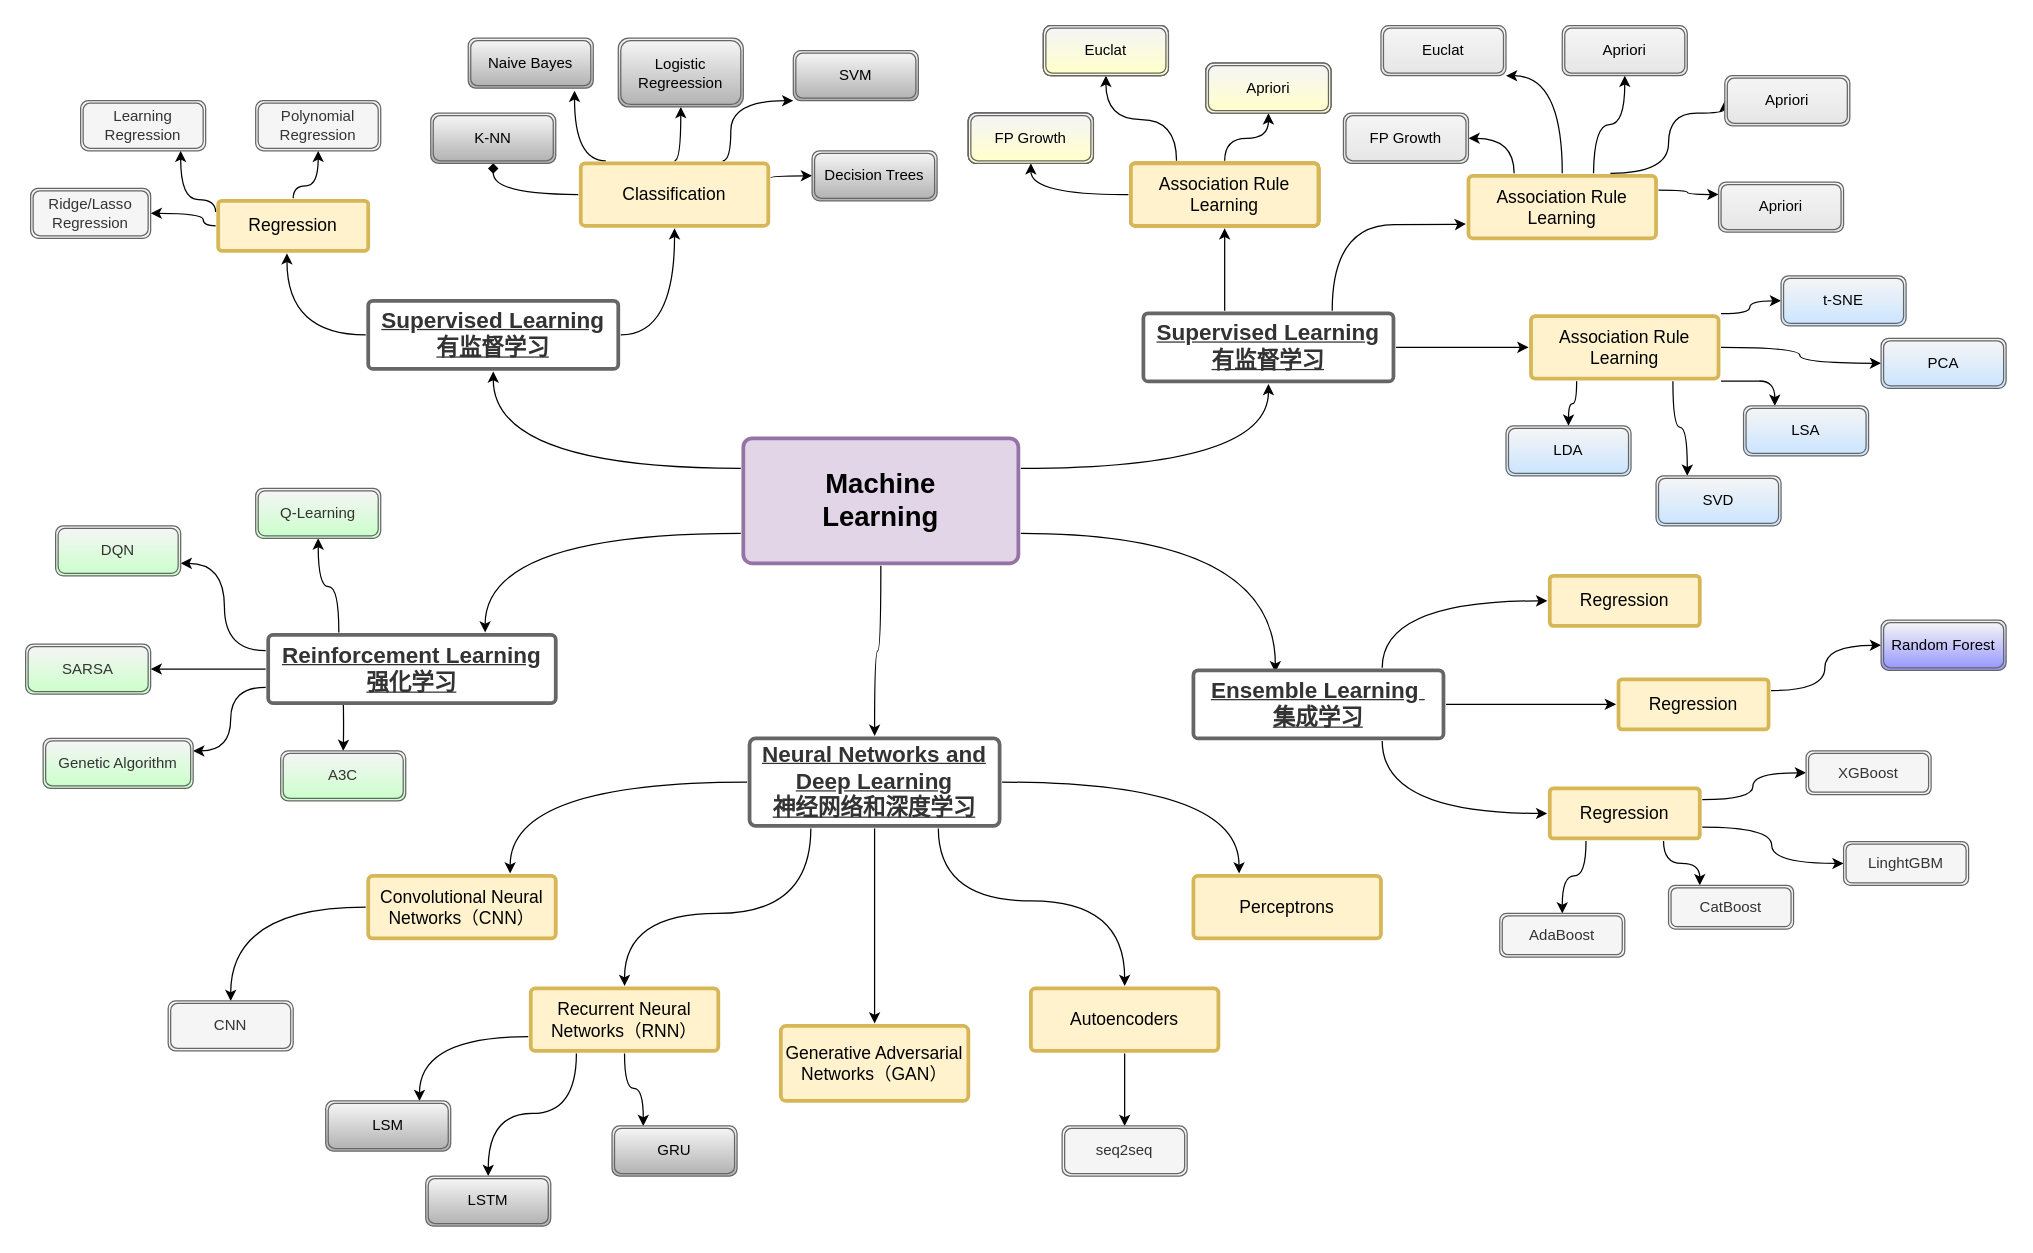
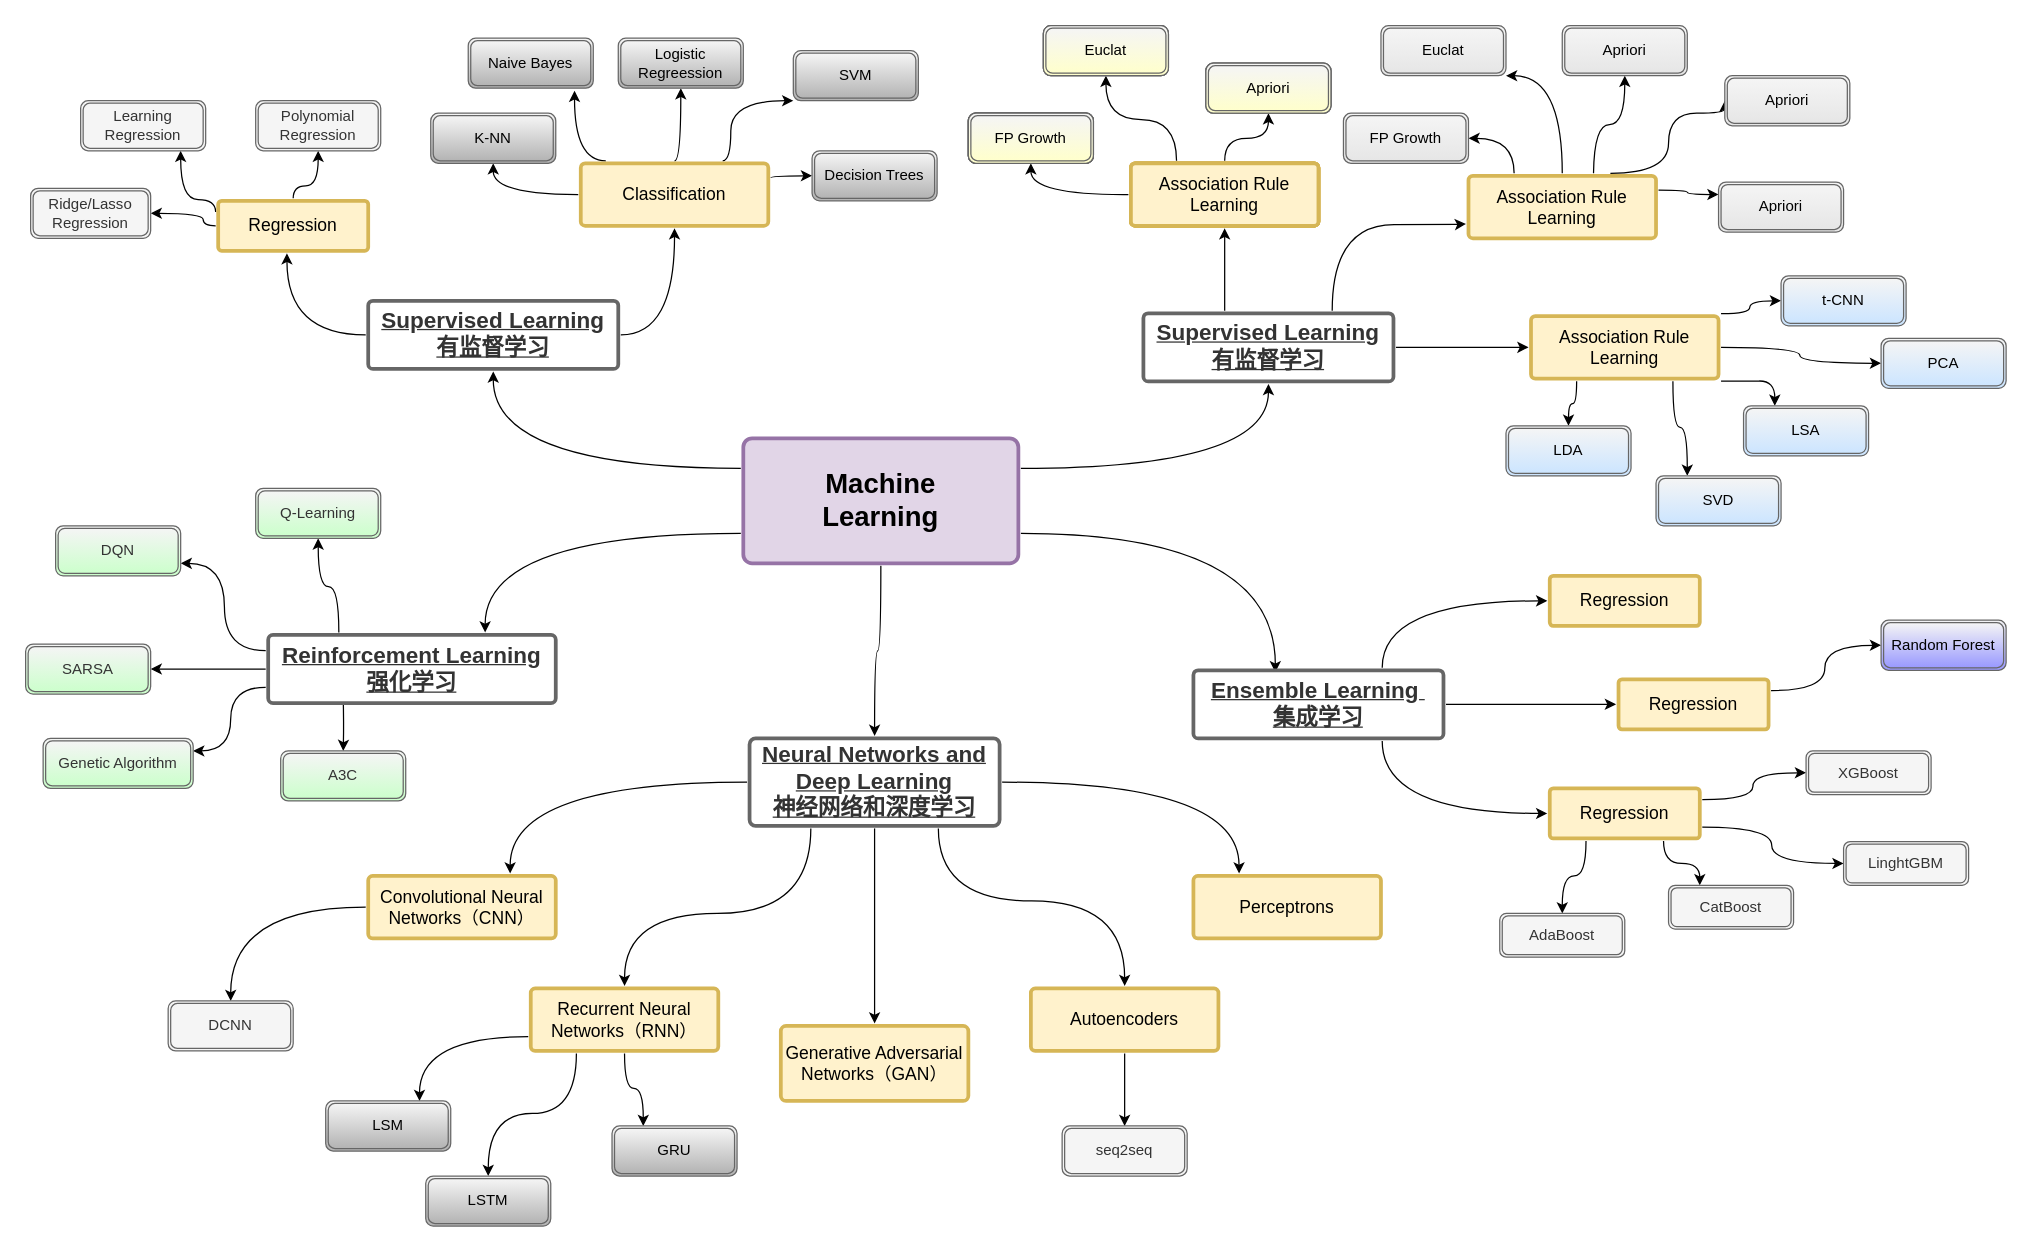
node "Logistic Regreession": size 125x69 -> 125x50
edge "Classification" -> "K-NN": arrowhead diamond -> classic
node "t-SNE": label "t-SNE" -> "t-CNN"
node "CNN": label "CNN" -> "DCNN"
